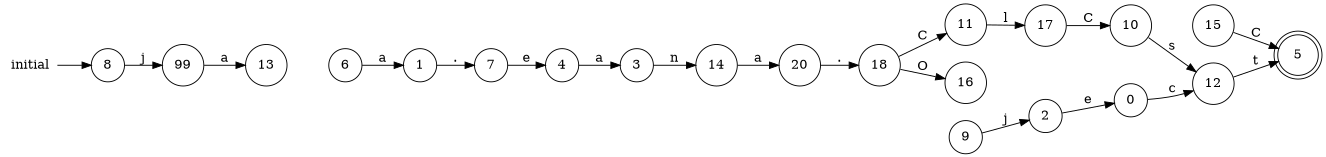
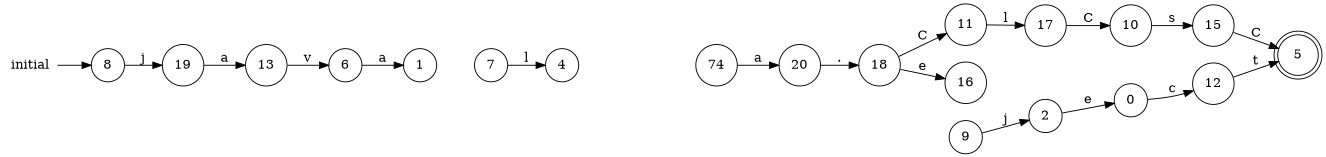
edge "10" -> "12": now "10" -> "15"
edge "7" -> "4": label "e" -> "l"
node "99": label "99" -> "19"
edge "13" -> "6": added, label "v"
edge "1" -> "7": removed, label "."
node "3": removed
node "14": label "14" -> "74"
edge "18" -> "16": label "O" -> "e"
